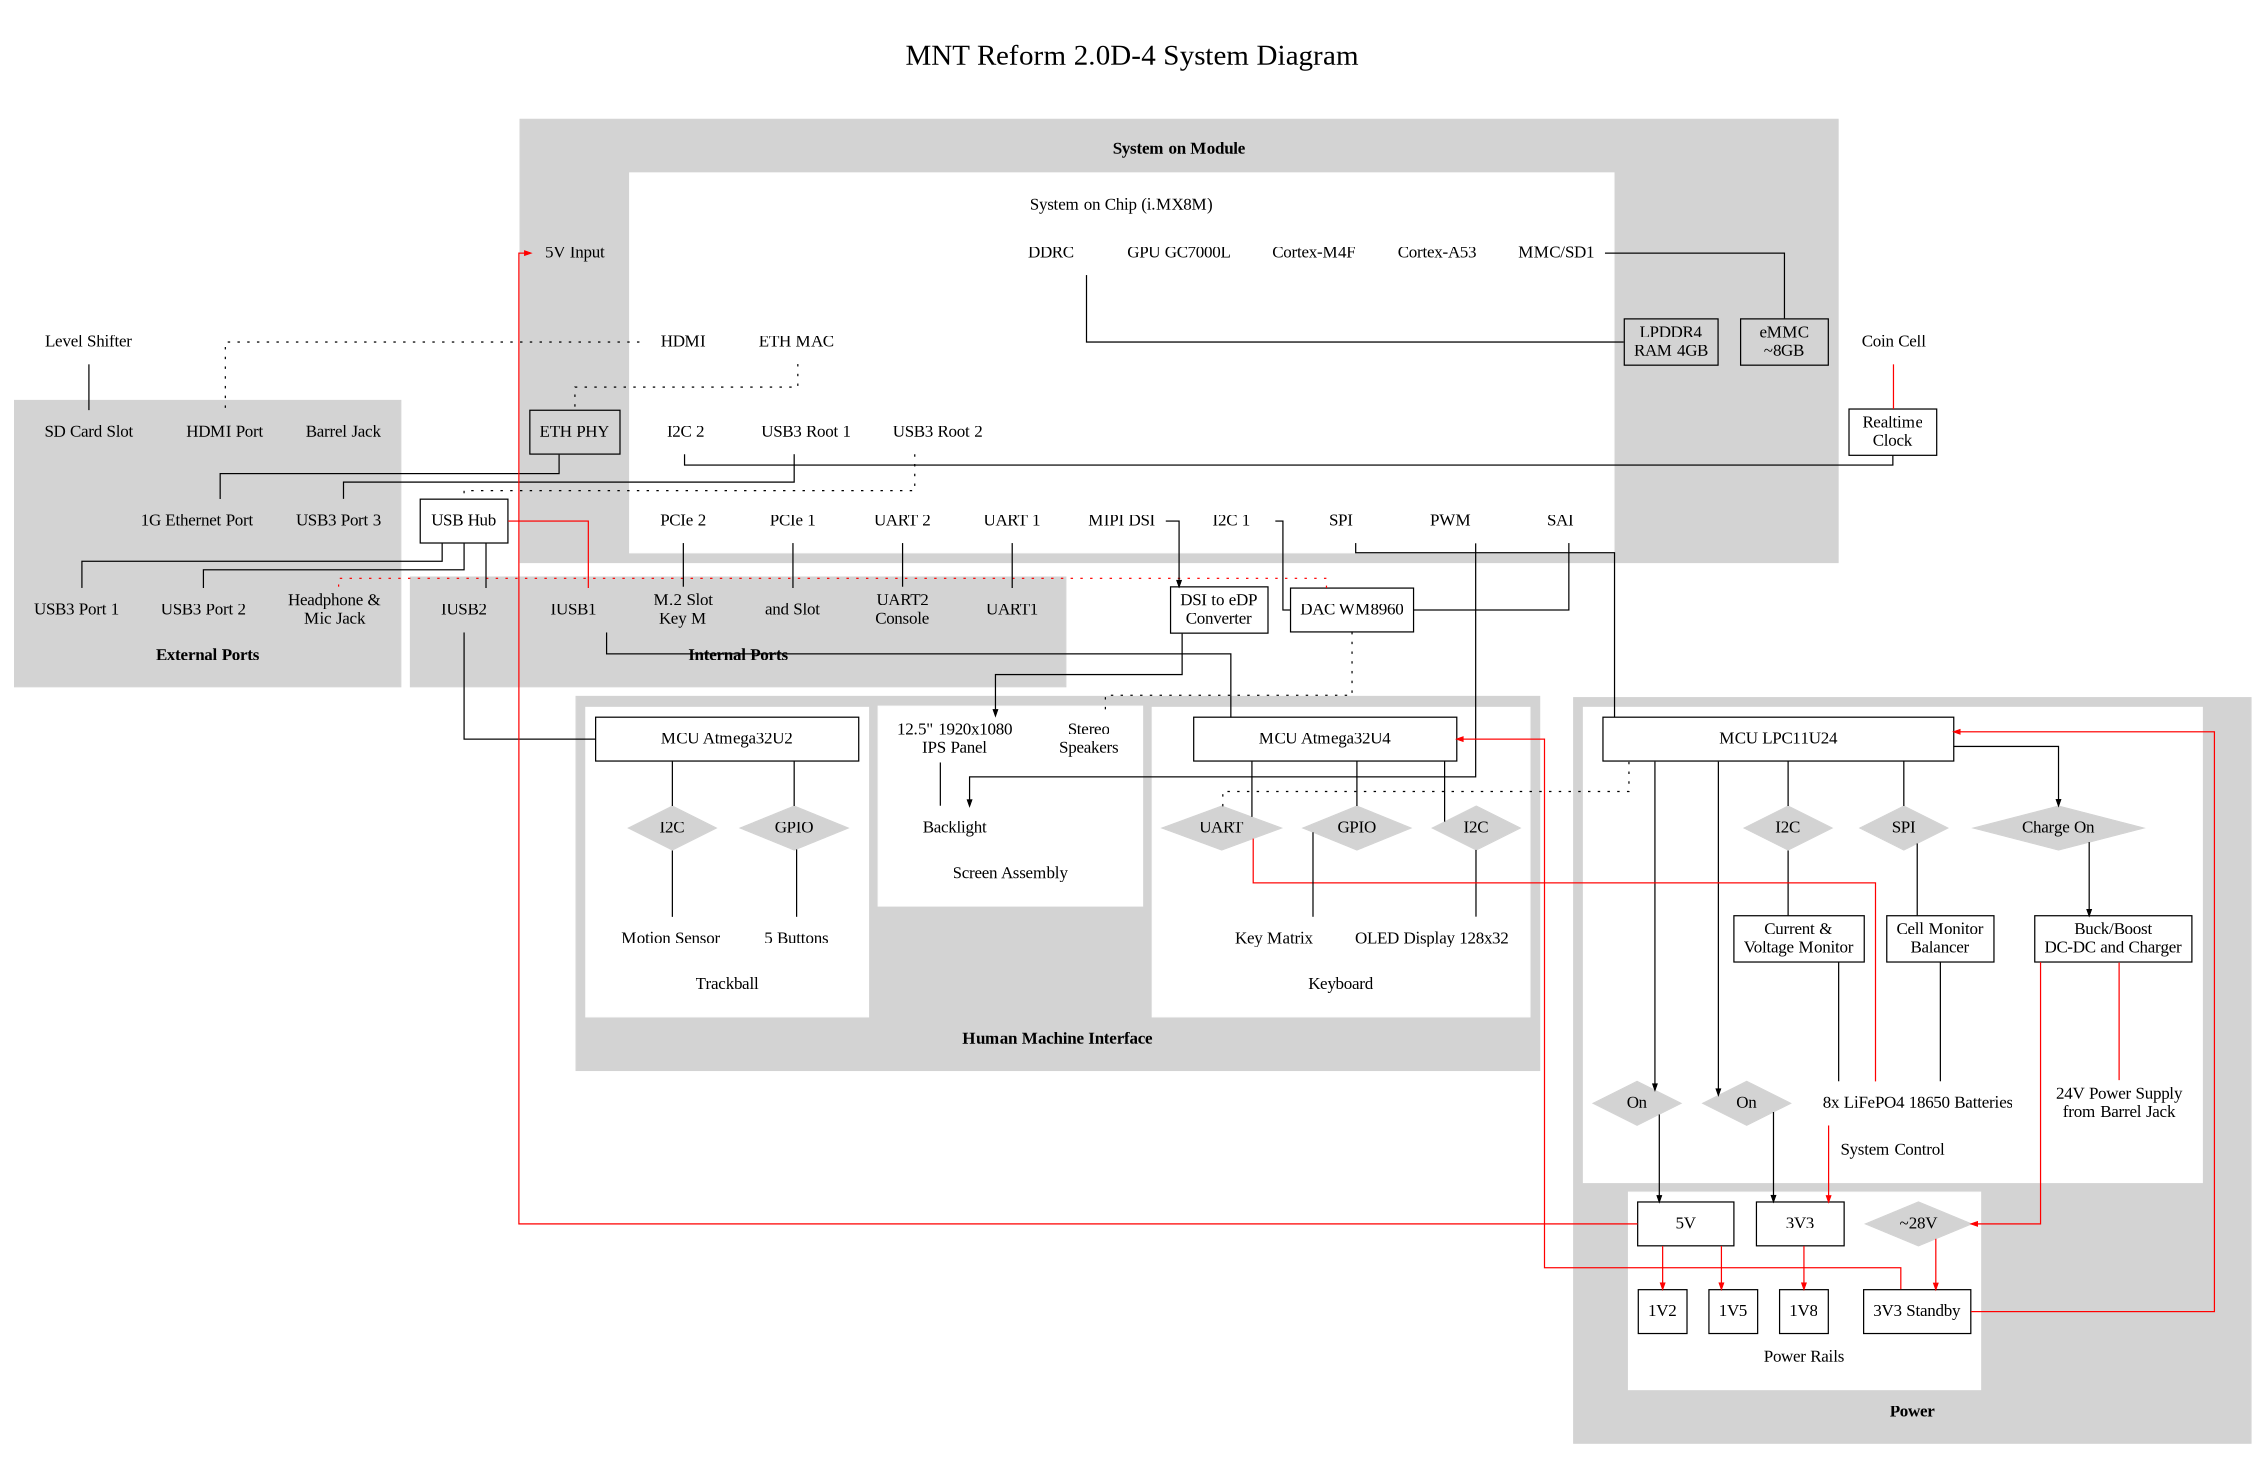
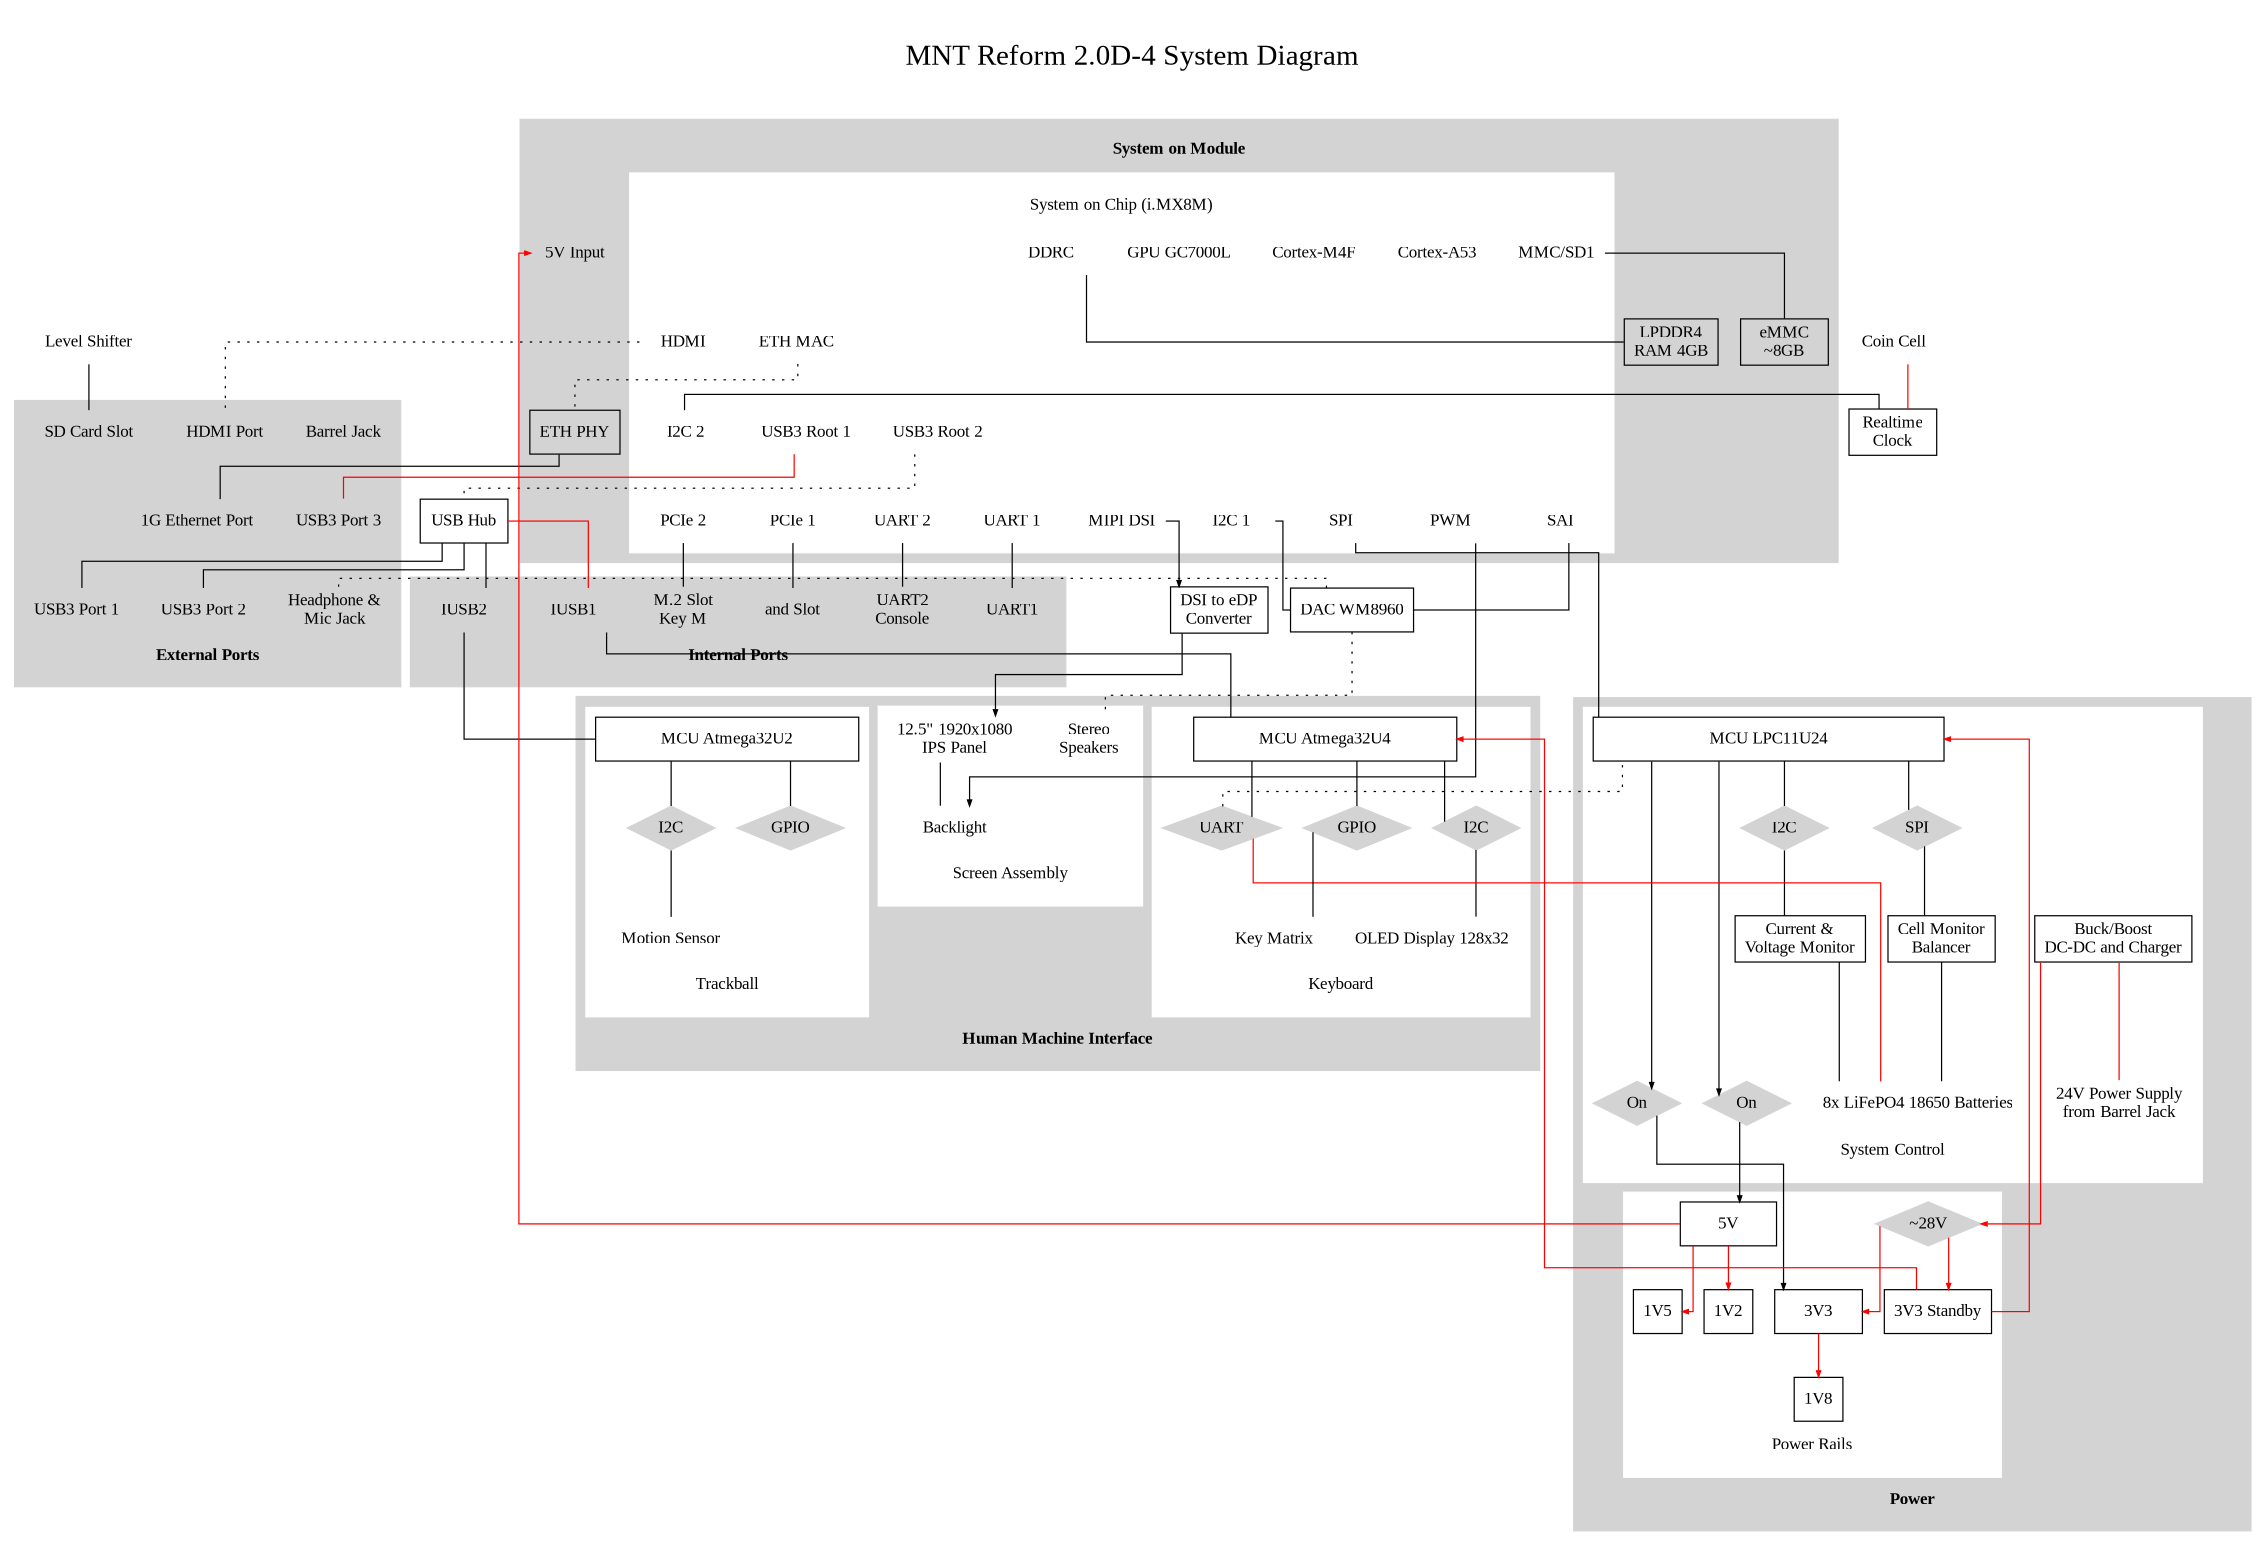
edge "USB3 Root 1" -- "USB3 Port 3": color black -> red
edge "Headphone & Mic Jack" -- "DAC WM8960": color red -> black
node "Charge On": removed
node "5 Buttons": removed
edge "8x LiFePO4 18650 Batteries" -> "3V3": now "~28V" -> "3V3"
